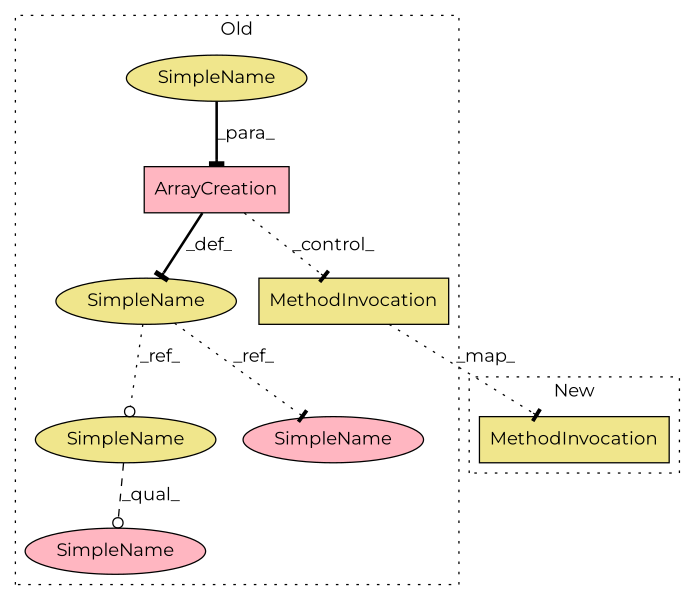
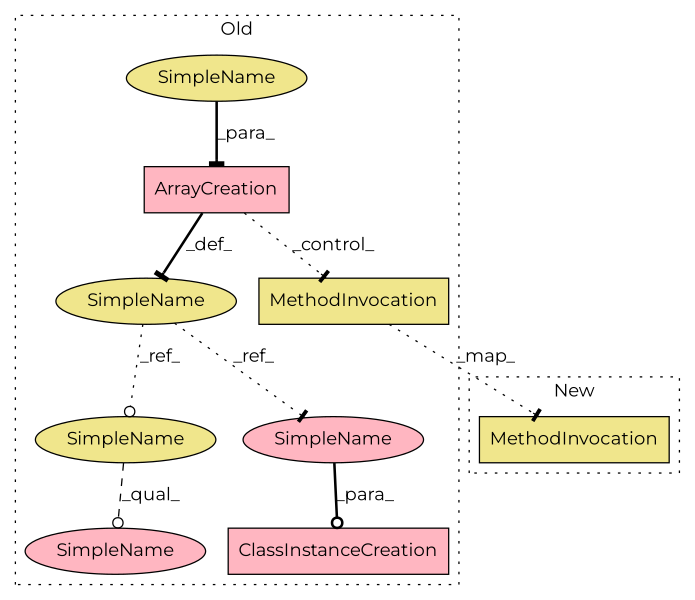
node "ClassInstanceCreation": added
